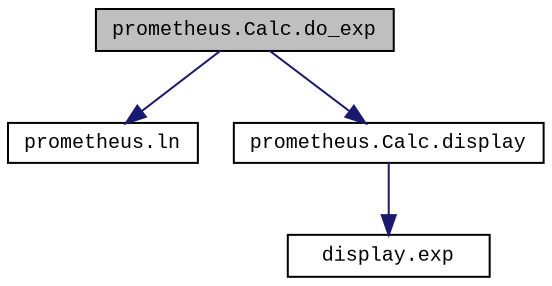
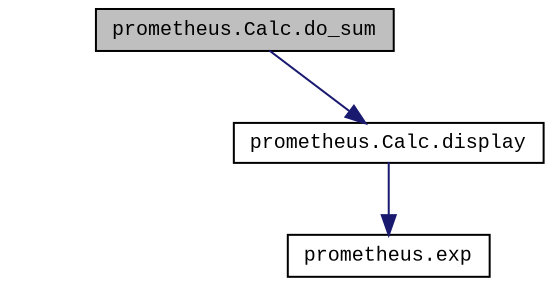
node "prometheus.Calc.do_exp": label "prometheus.Calc.do_exp" -> "prometheus.Calc.do_sum"
node "prometheus.ln": removed
node "display.exp": label "display.exp" -> "prometheus.exp"
